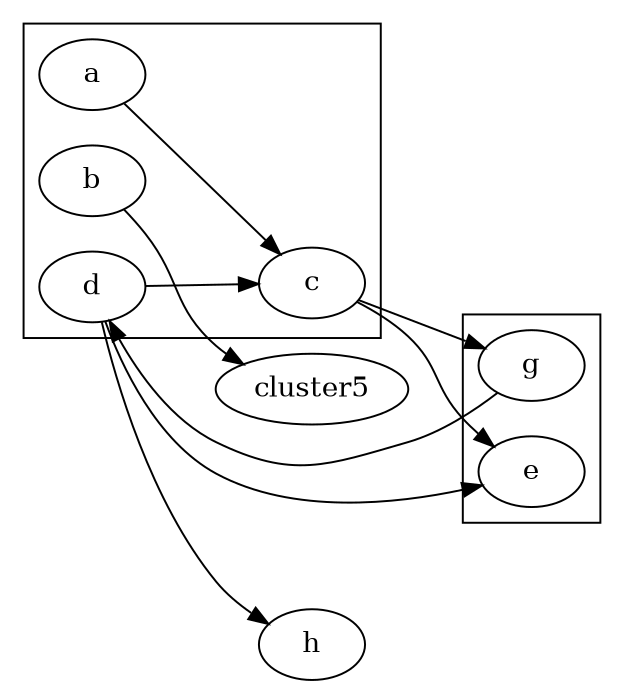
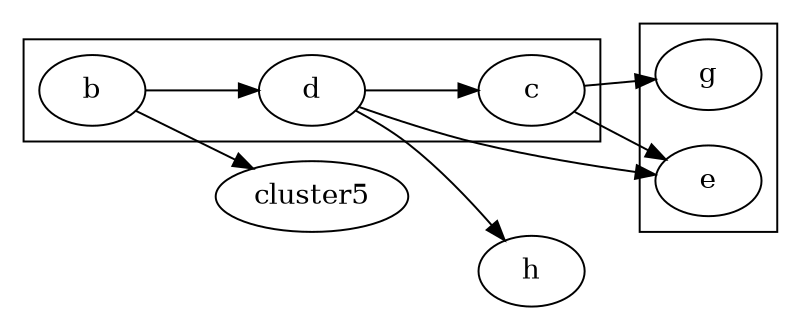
node "a": removed
edge "g" -> "d": now "b" -> "d"
